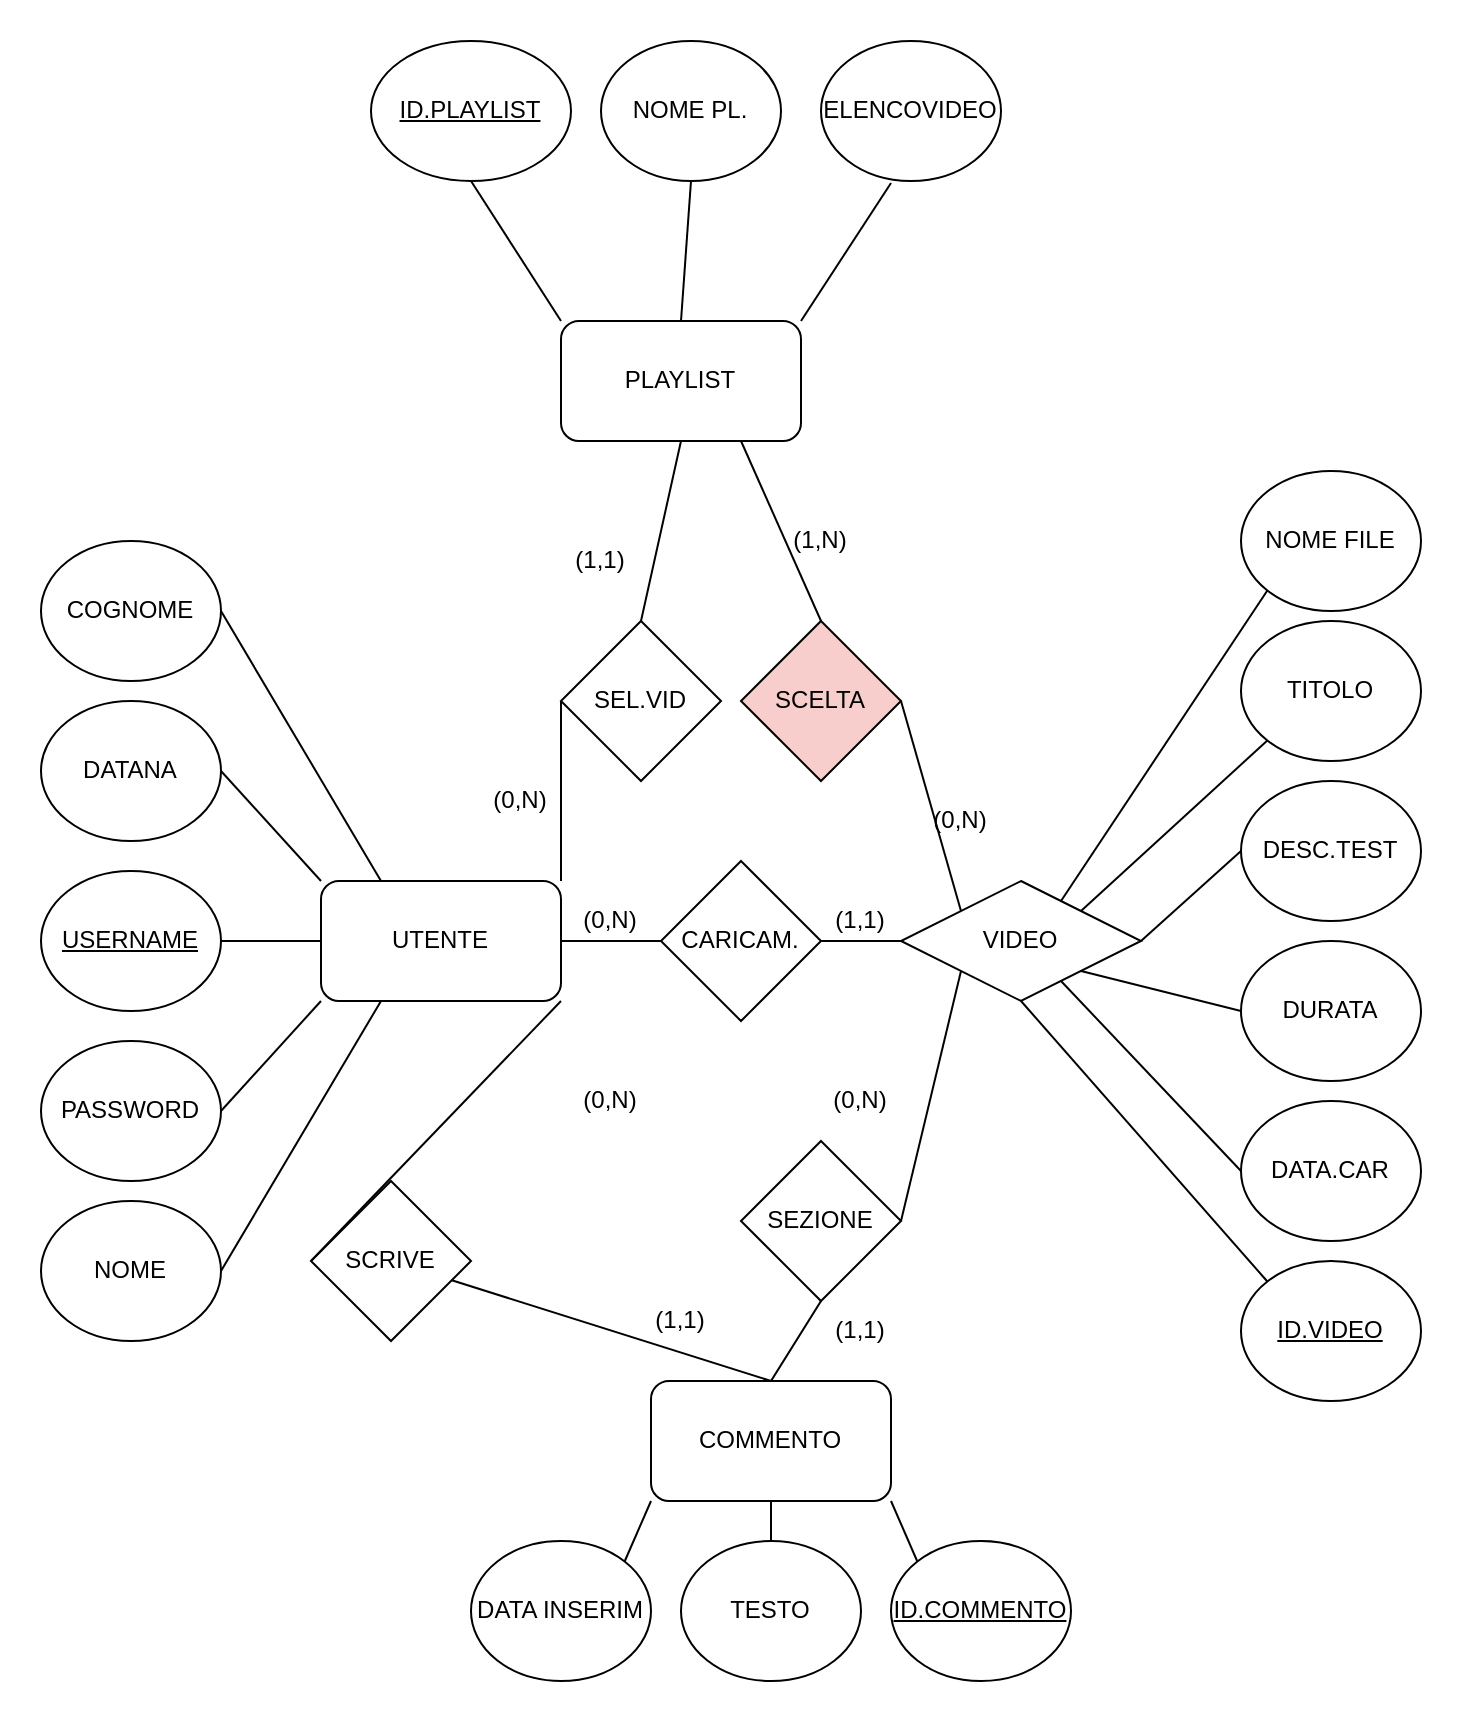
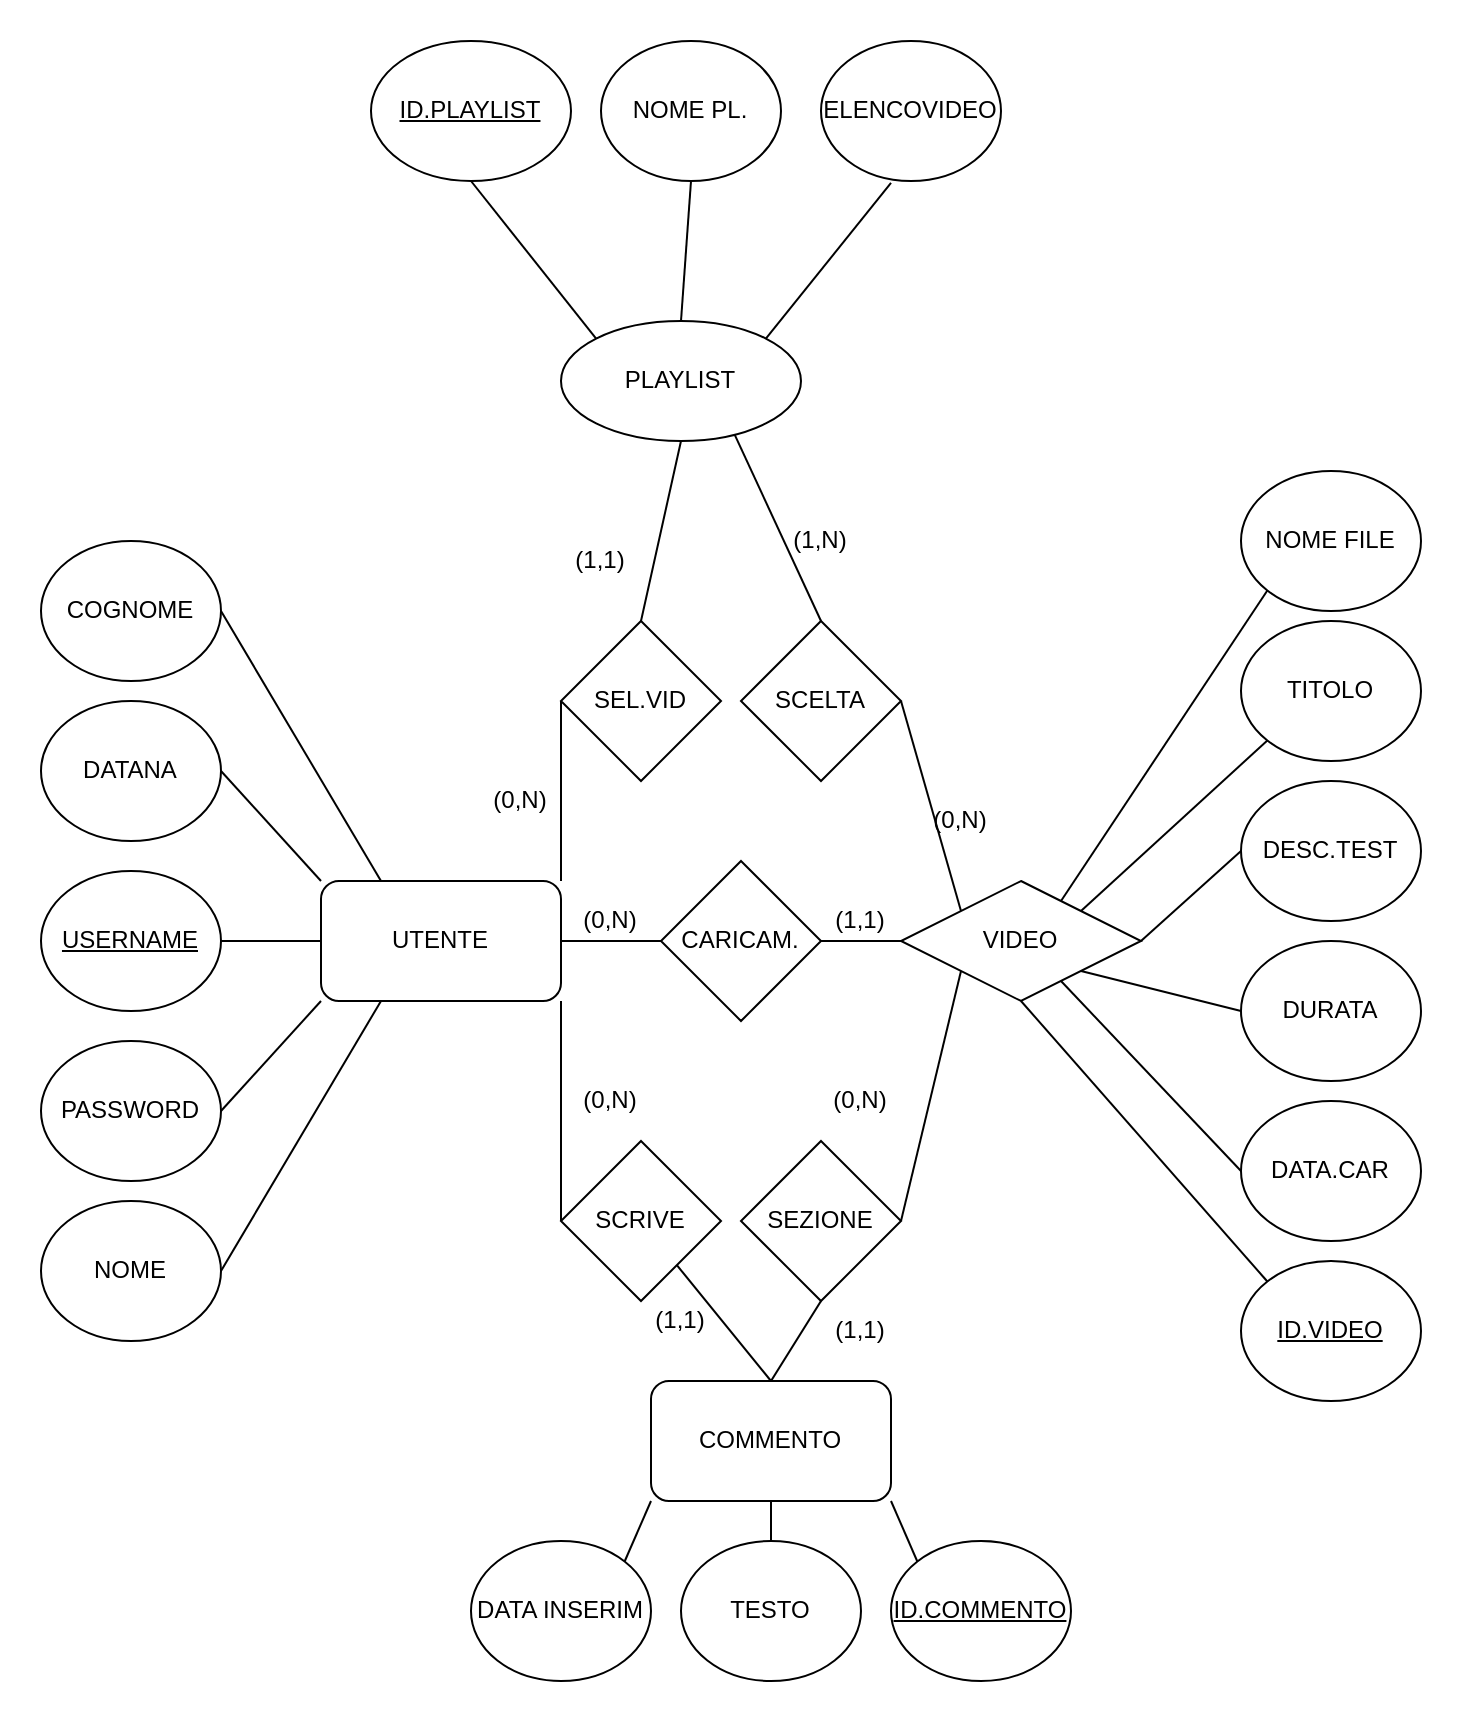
node "PLAYLIST": shape rounded rectangle -> ellipse
node "SCELTA": fillcolor #f8cecc -> #ffffff
node "SCRIVE": moved (391, 1261) -> (641, 1221)
